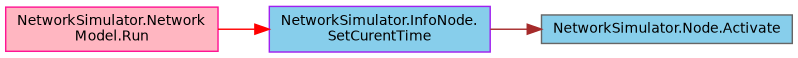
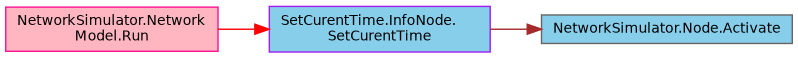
node "NetworkSimulator.InfoNode. SetCurentTime": label "NetworkSimulator.InfoNode. SetCurentTime" -> "SetCurentTime.InfoNode. SetCurentTime"
